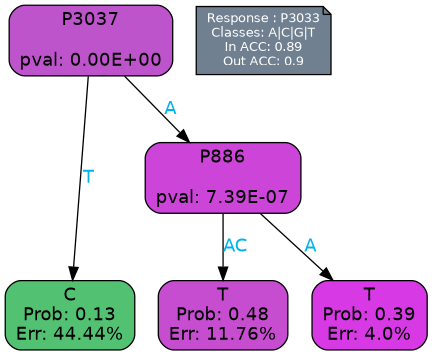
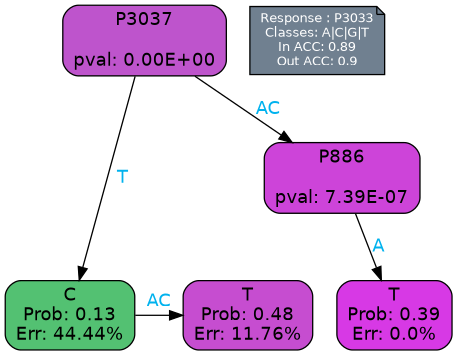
edge "P3037 pval: 0.00E+00" -> "P886 pval: 7.39E-07": label "A" -> "AC"
edge "P886 pval: 7.39E-07" -> "T Prob: 0.48 Err: 11.76%": now "C Prob: 0.13 Err: 44.44%" -> "T Prob: 0.48 Err: 11.76%"
node "T Prob: 0.39 Err: 4.0%": label "T Prob: 0.39 Err: 4.0%" -> "T Prob: 0.39 Err: 0.0%"
